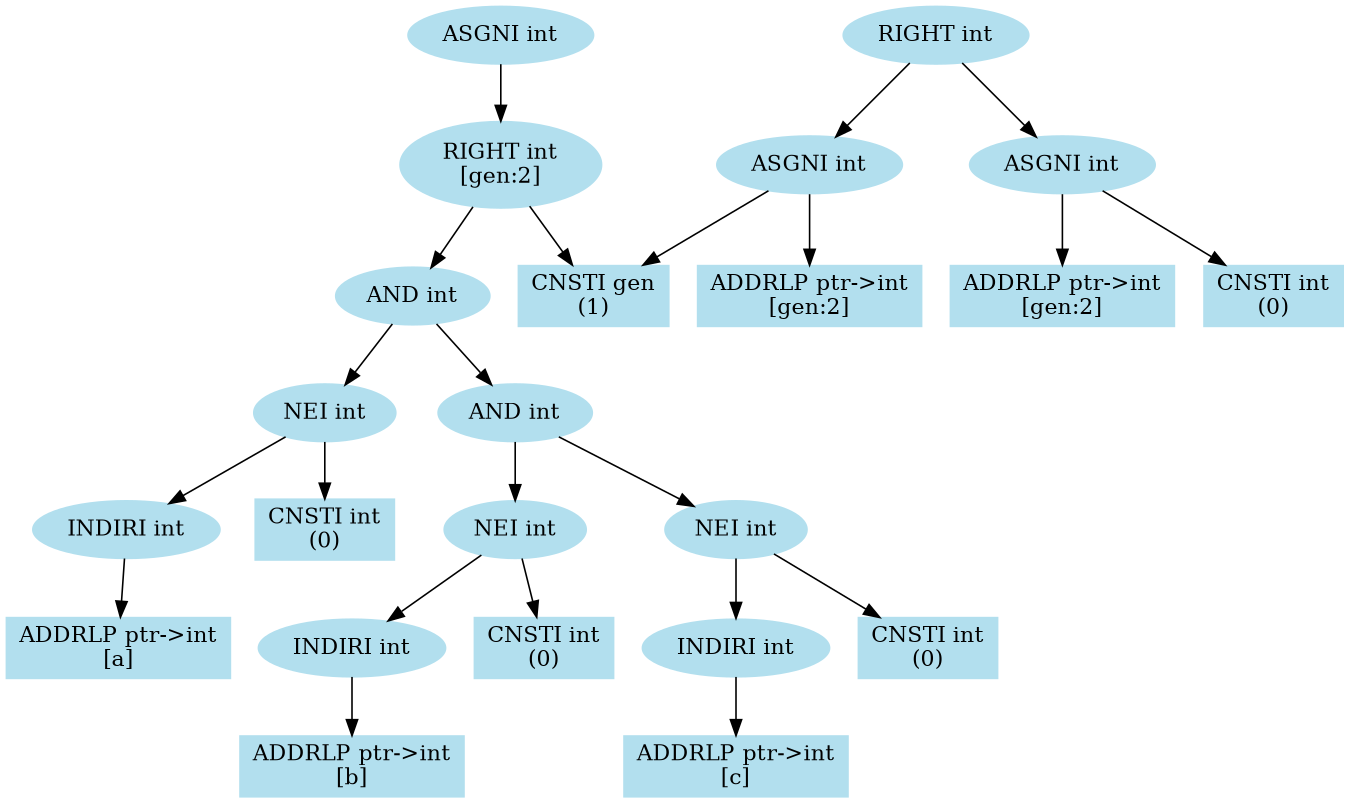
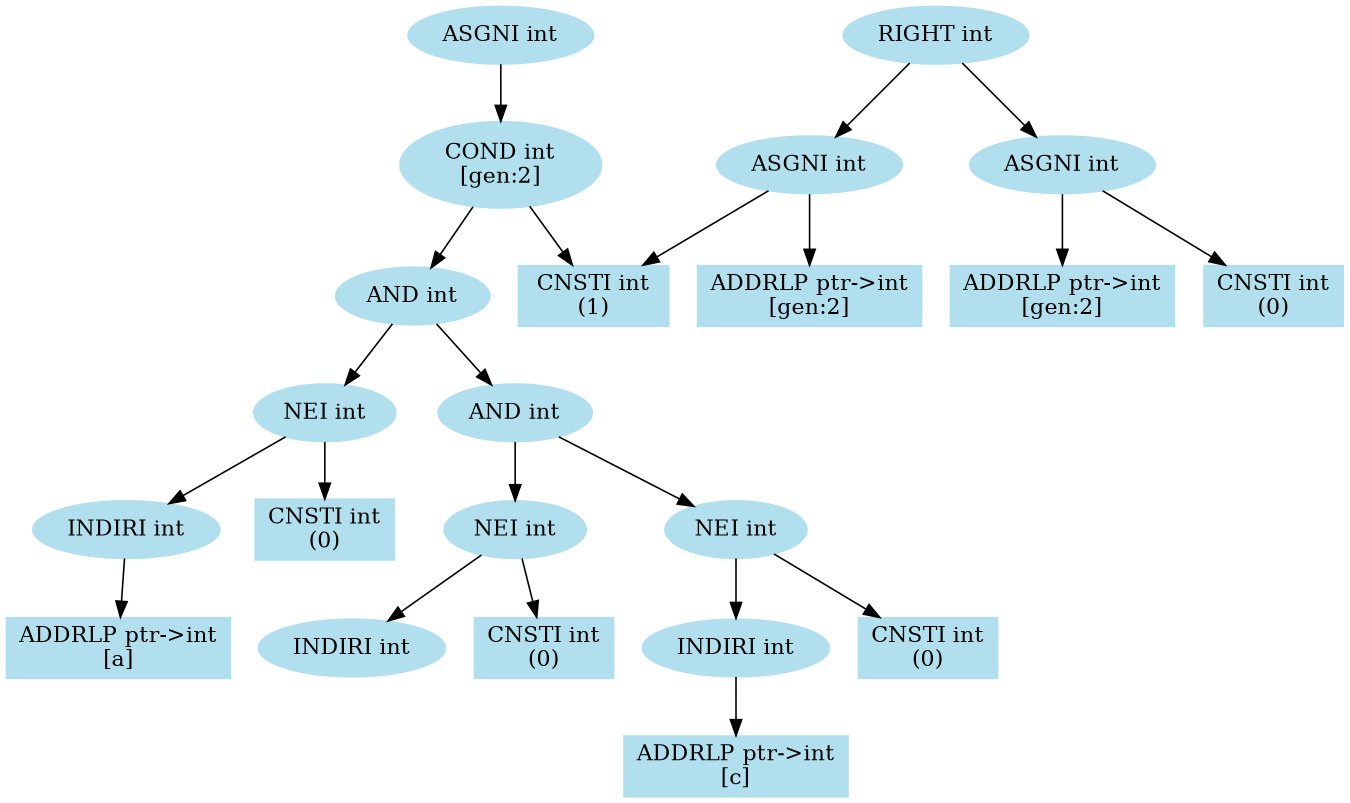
node "RIGHT int [gen:2]": label "RIGHT int [gen:2]" -> "COND int [gen:2]"
node "CNSTI gen (1)": label "CNSTI gen (1)" -> "CNSTI int (1)"
node "ADDRLP ptr->int [b]": removed
